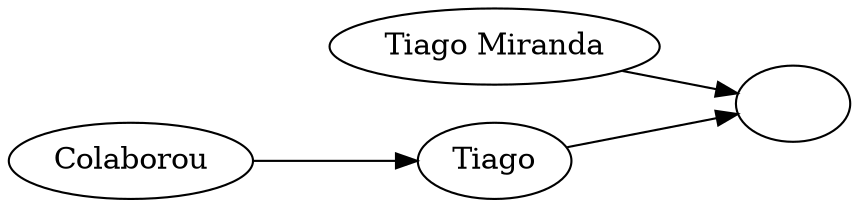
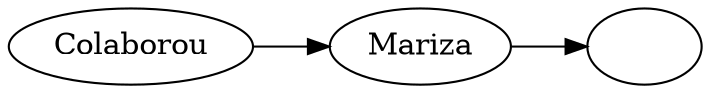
node "Tiago Miranda": removed
node "Tiago": label "Tiago" -> "Mariza"
